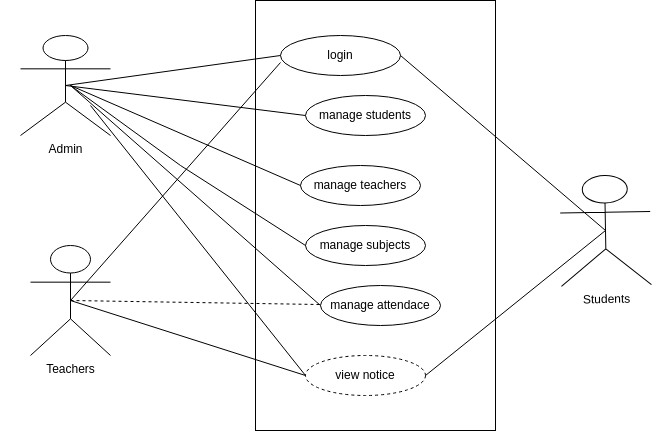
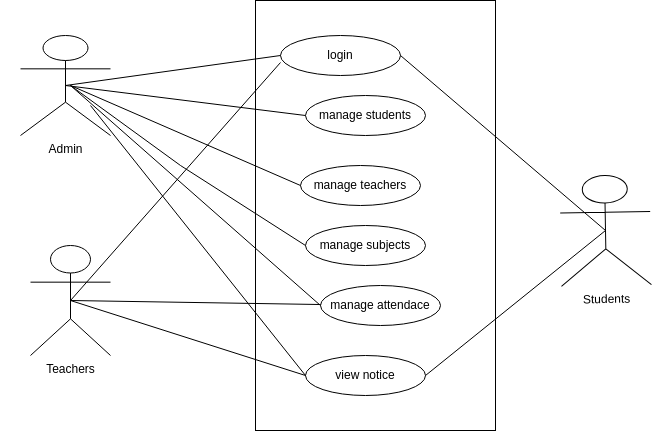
edge "Teachers" -- "manage attendace": style dashed -> solid
node "view notice": style dashed -> solid
